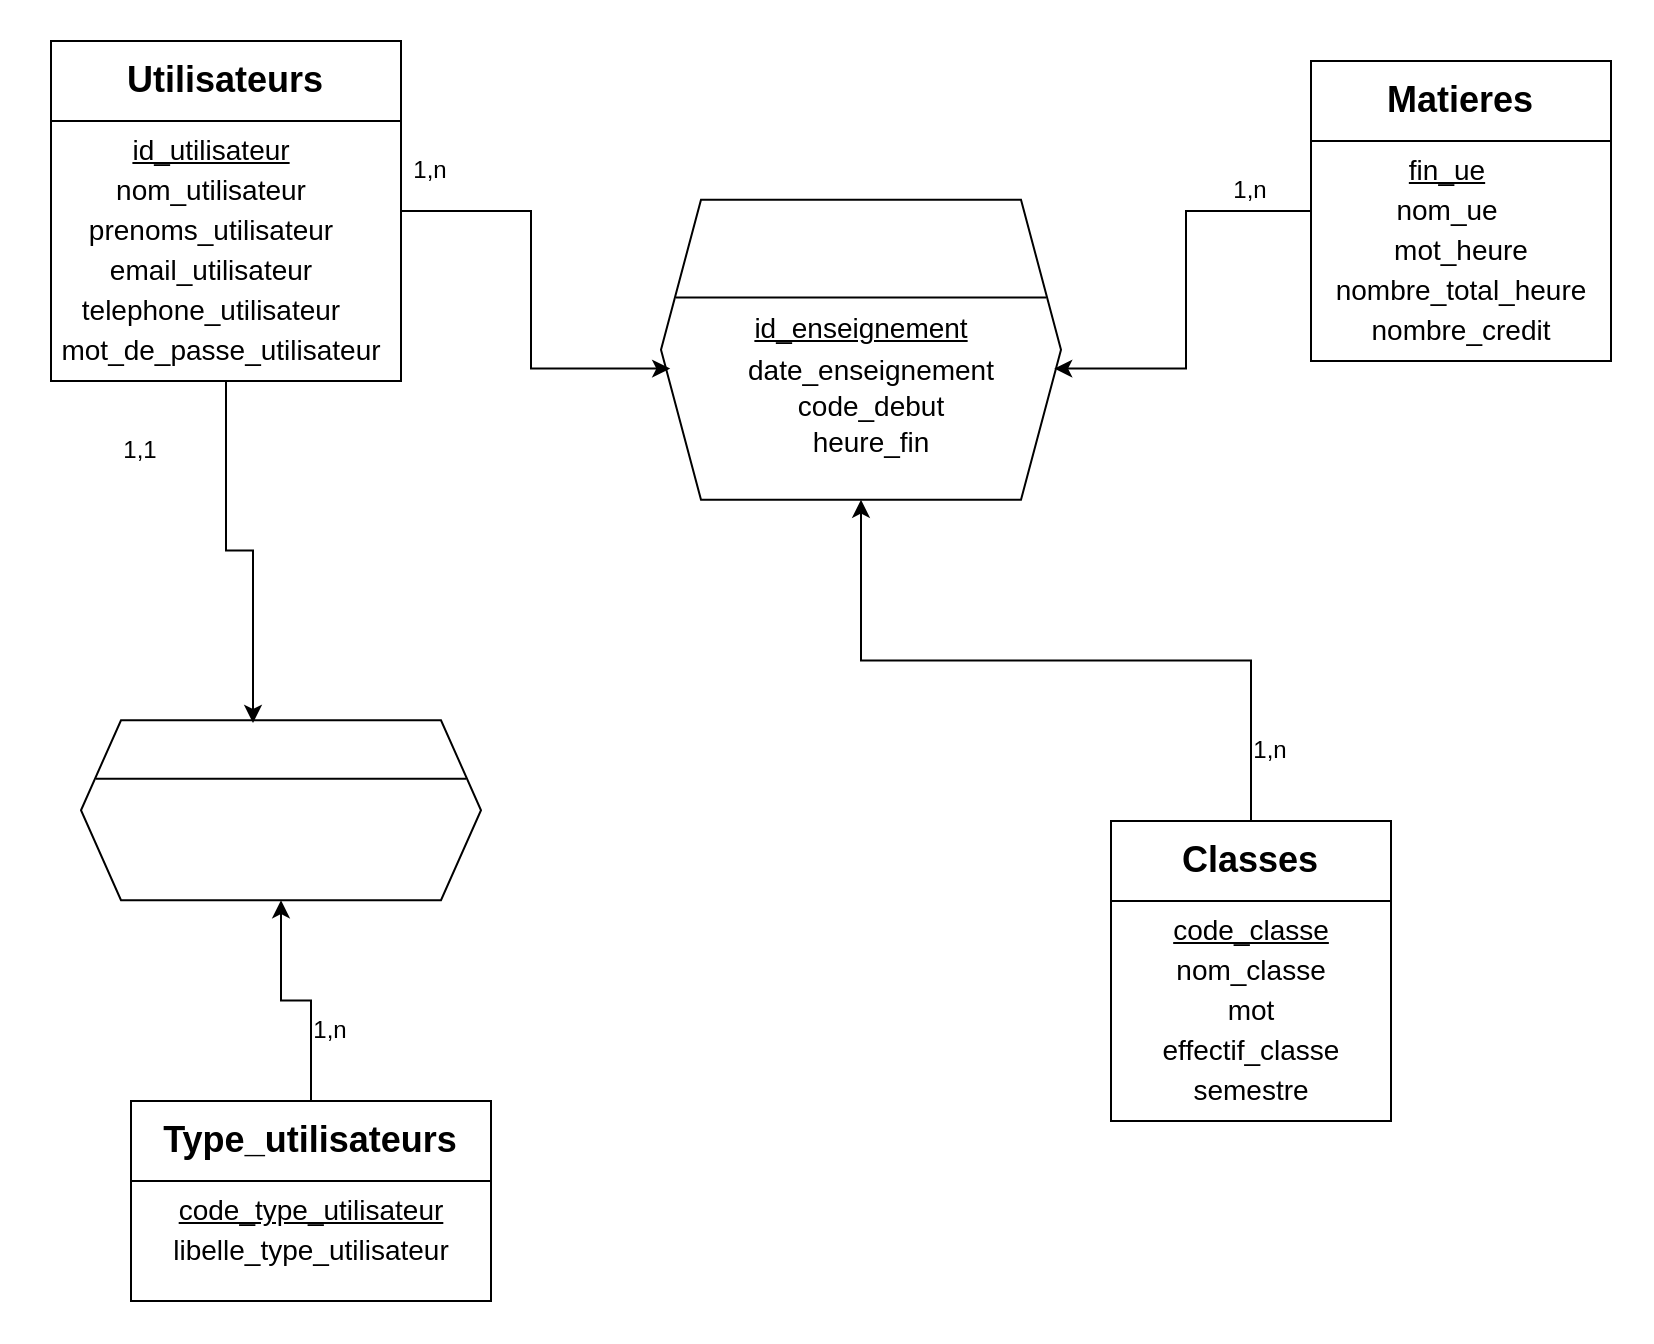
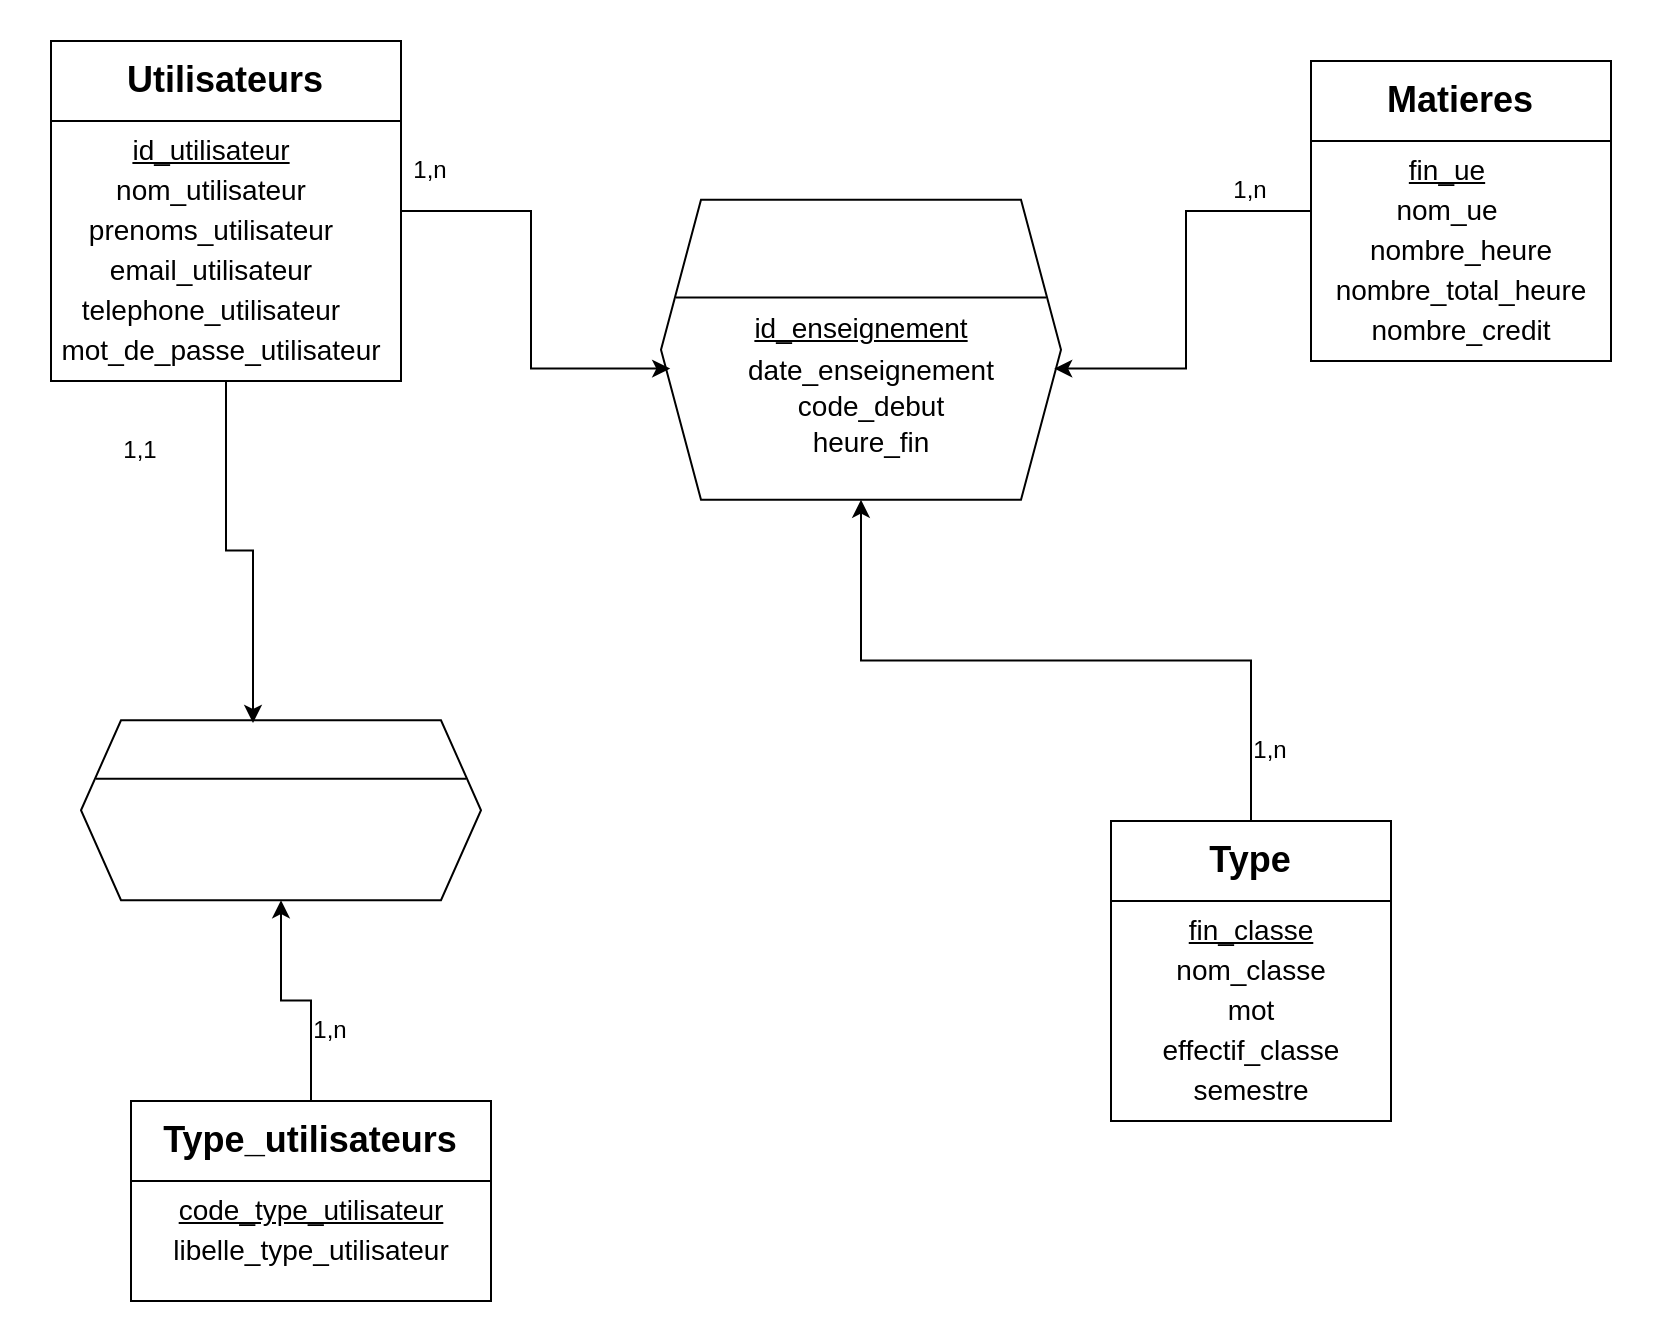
node "mot_heure": label "mot_heure" -> "nombre_heure"
node "Classes": label "Classes" -> "Type"
node "code_classe": label "code_classe" -> "fin_classe"
